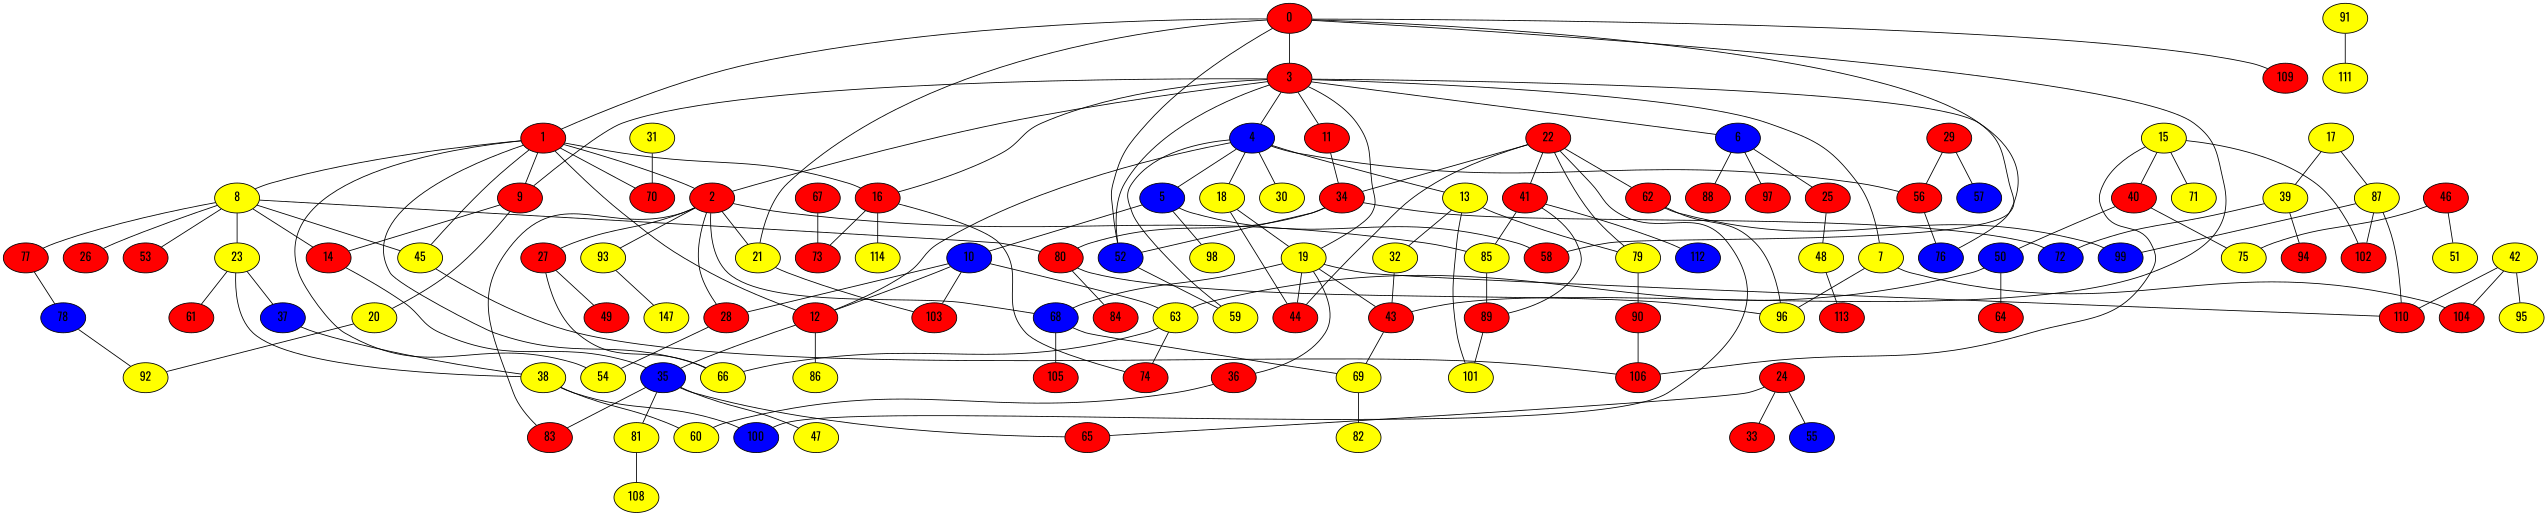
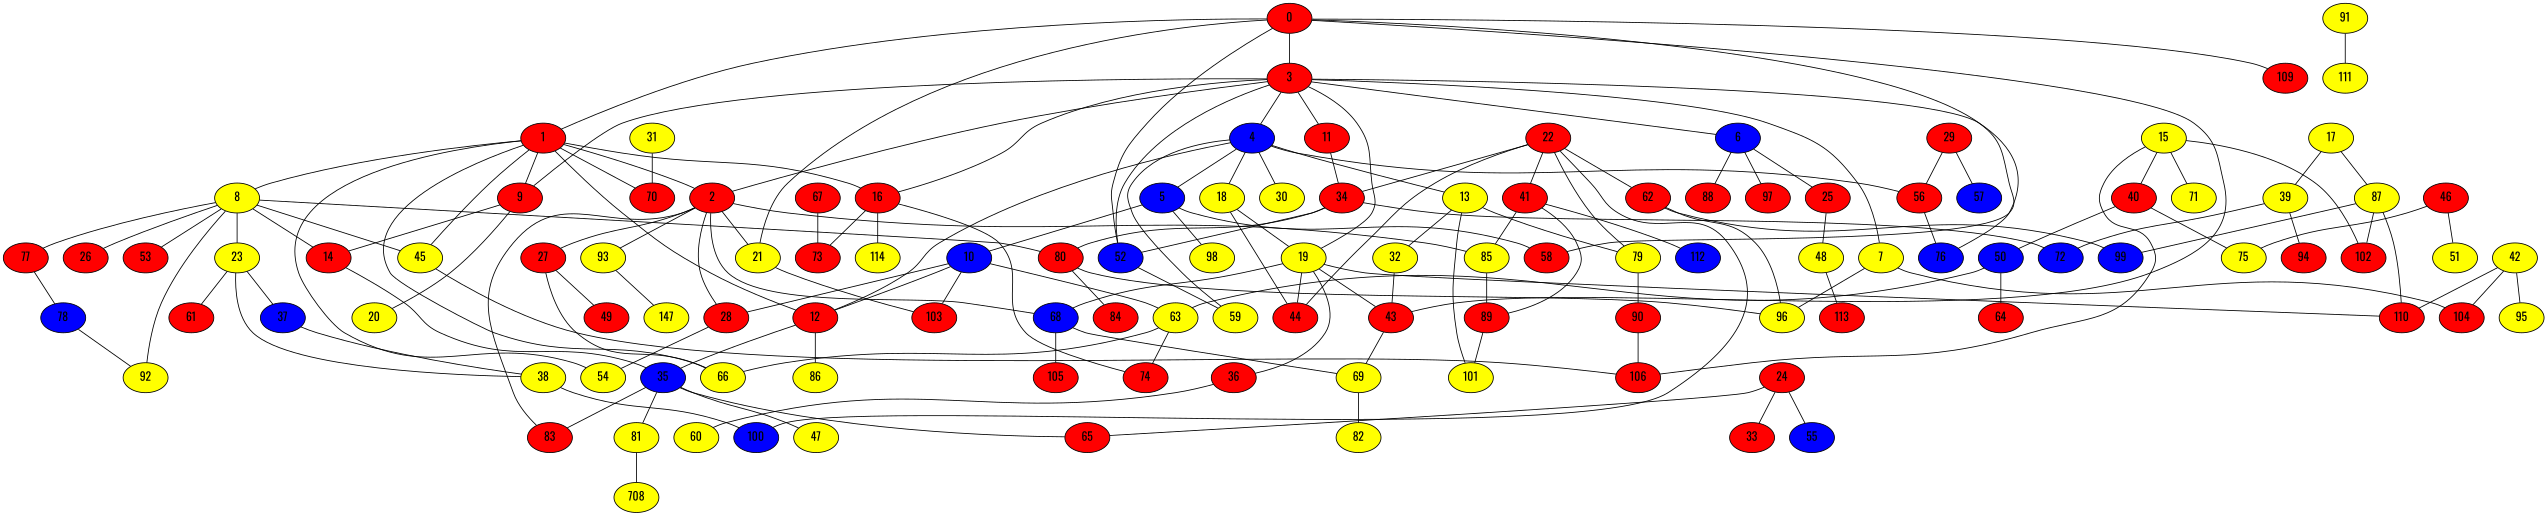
edge "20" -- "92": now "8" -- "92"
edge "38" -- "60": removed
node "108": label "108" -> "708"
